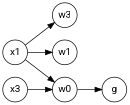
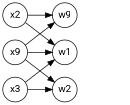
node "x2": added
node "w3": label "w3" -> "w9"
node "x1": label "x1" -> "x9"
edge "x3" -> "w1": added
node "w0": label "w0" -> "w2"
node "g": removed
